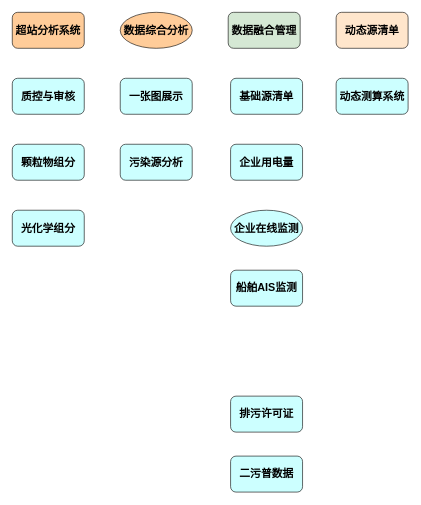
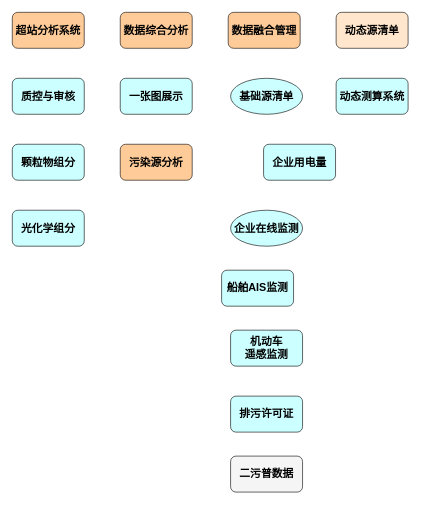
node "数据综合分析": shape ellipse -> rounded rectangle
node "数据融合管理": fillcolor #d5e8d4 -> #ffcc99
node "基础源清单": shape rounded rectangle -> ellipse
node "污染源分析": fillcolor #ccffff -> #ffcc99
node "企业用电量": moved (267, 162) -> (300, 162)
node "船舶AIS监测": moved (267, 288) -> (258, 288)
node "机动车 遥感监测": added
node "二污普数据": fillcolor #ccffff -> #f5f5f5
